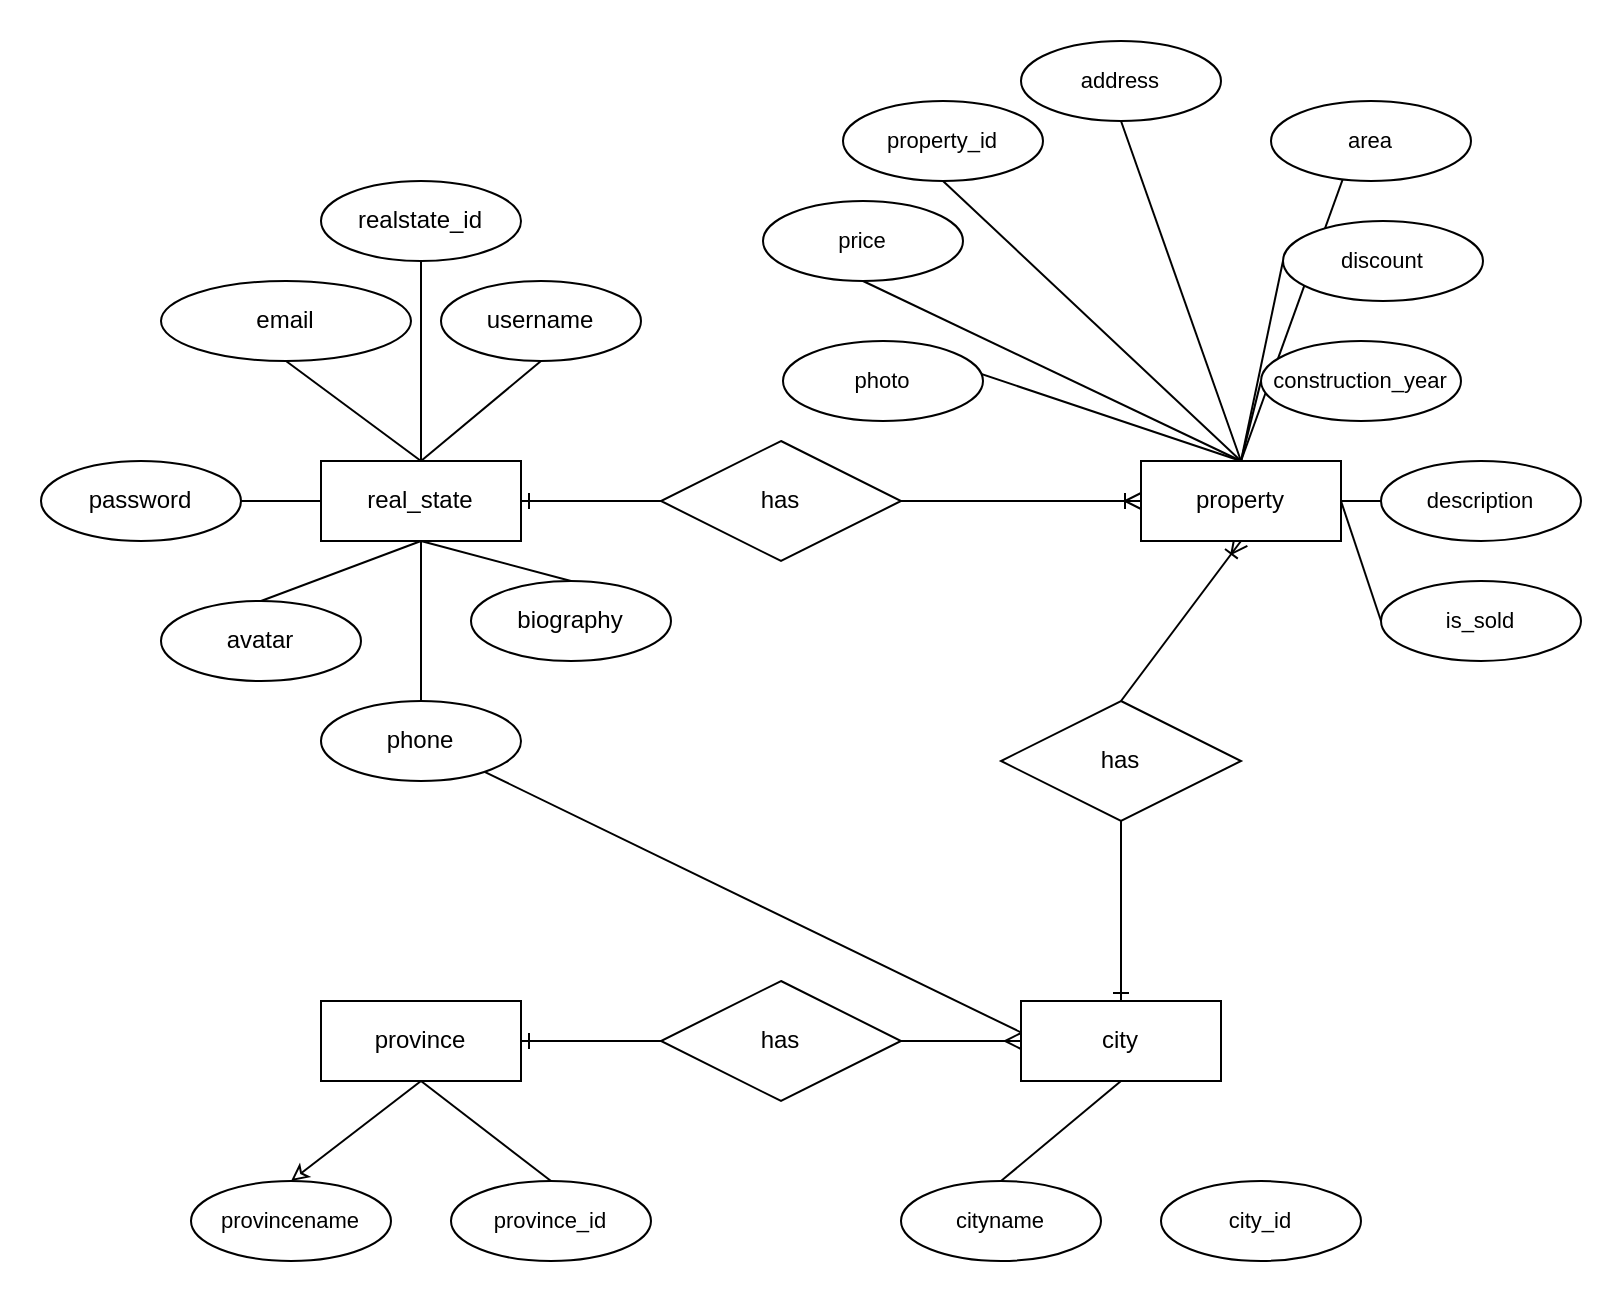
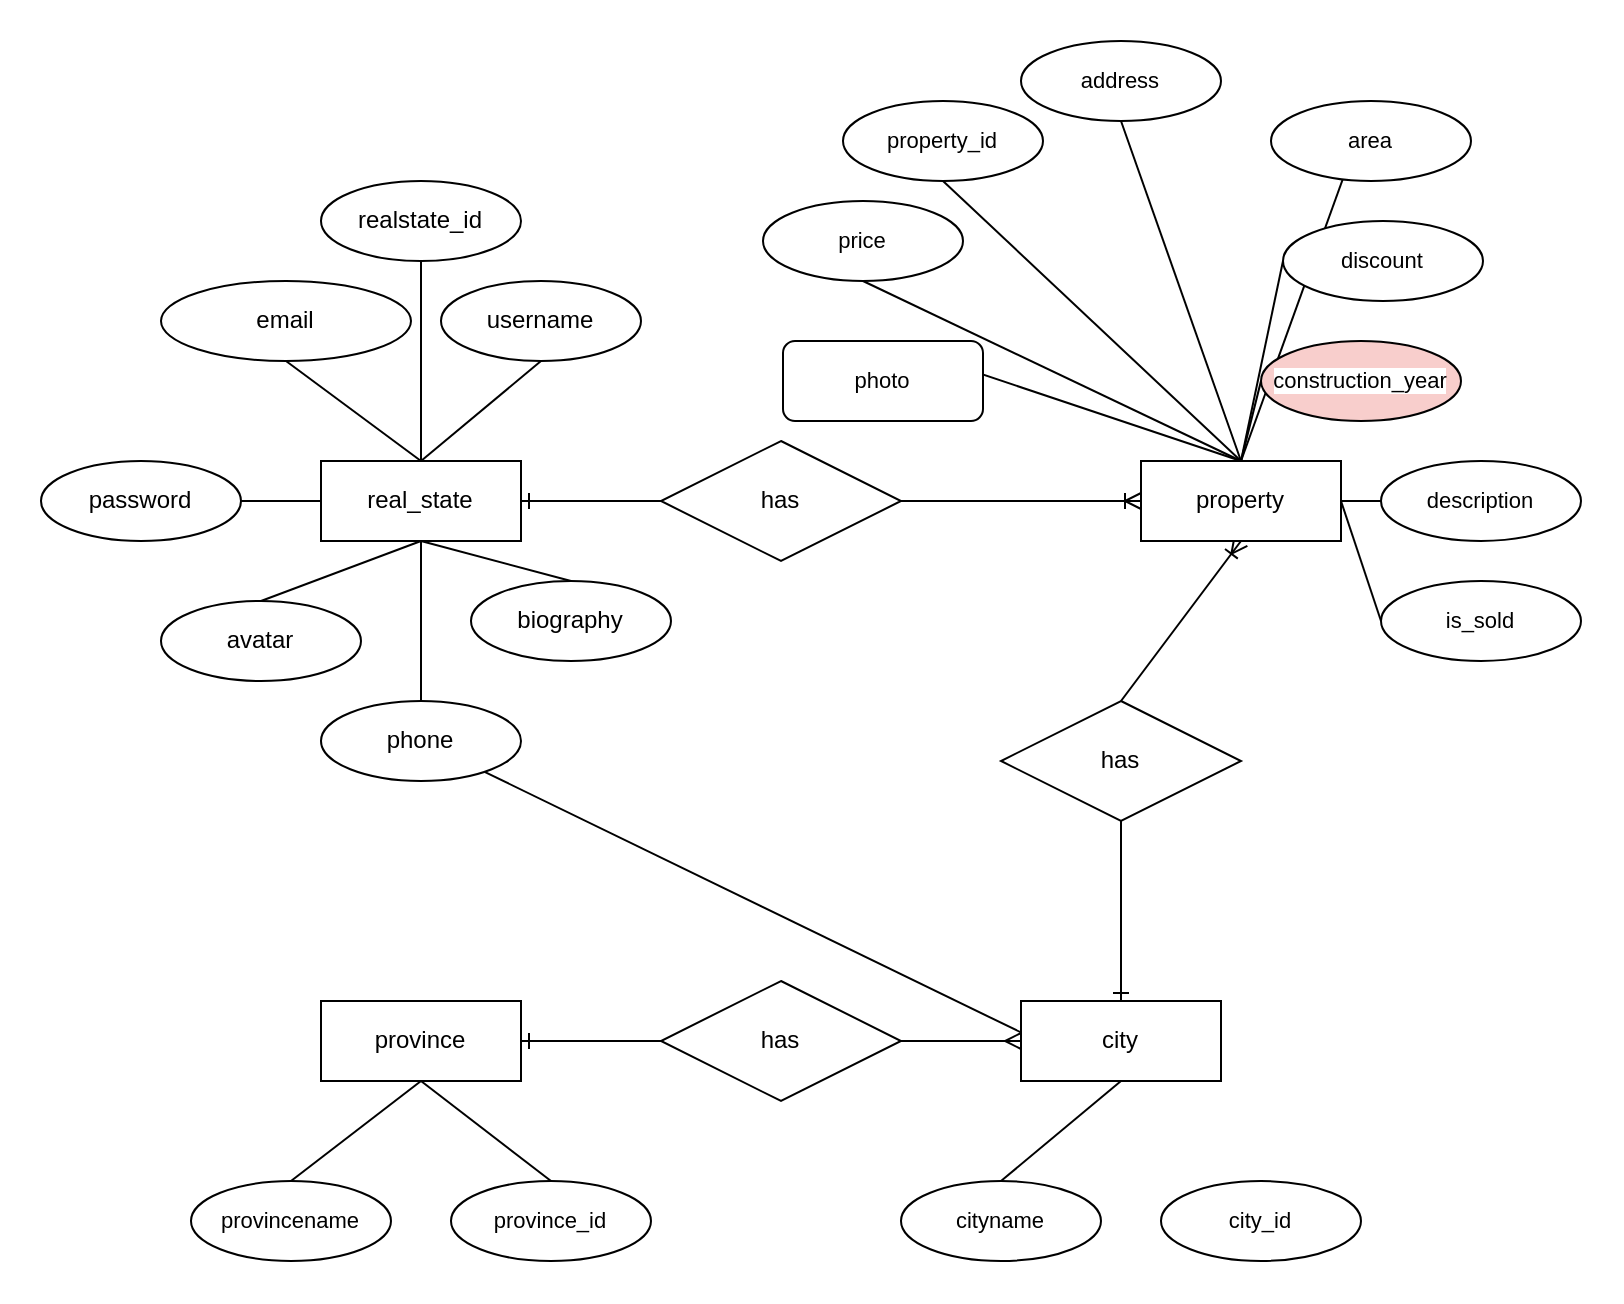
node "photo": shape ellipse -> rounded rectangle
node "construction_year": fillcolor #ffffff -> #f8cecc
edge "province" -> "provincename": arrowhead classic -> none
